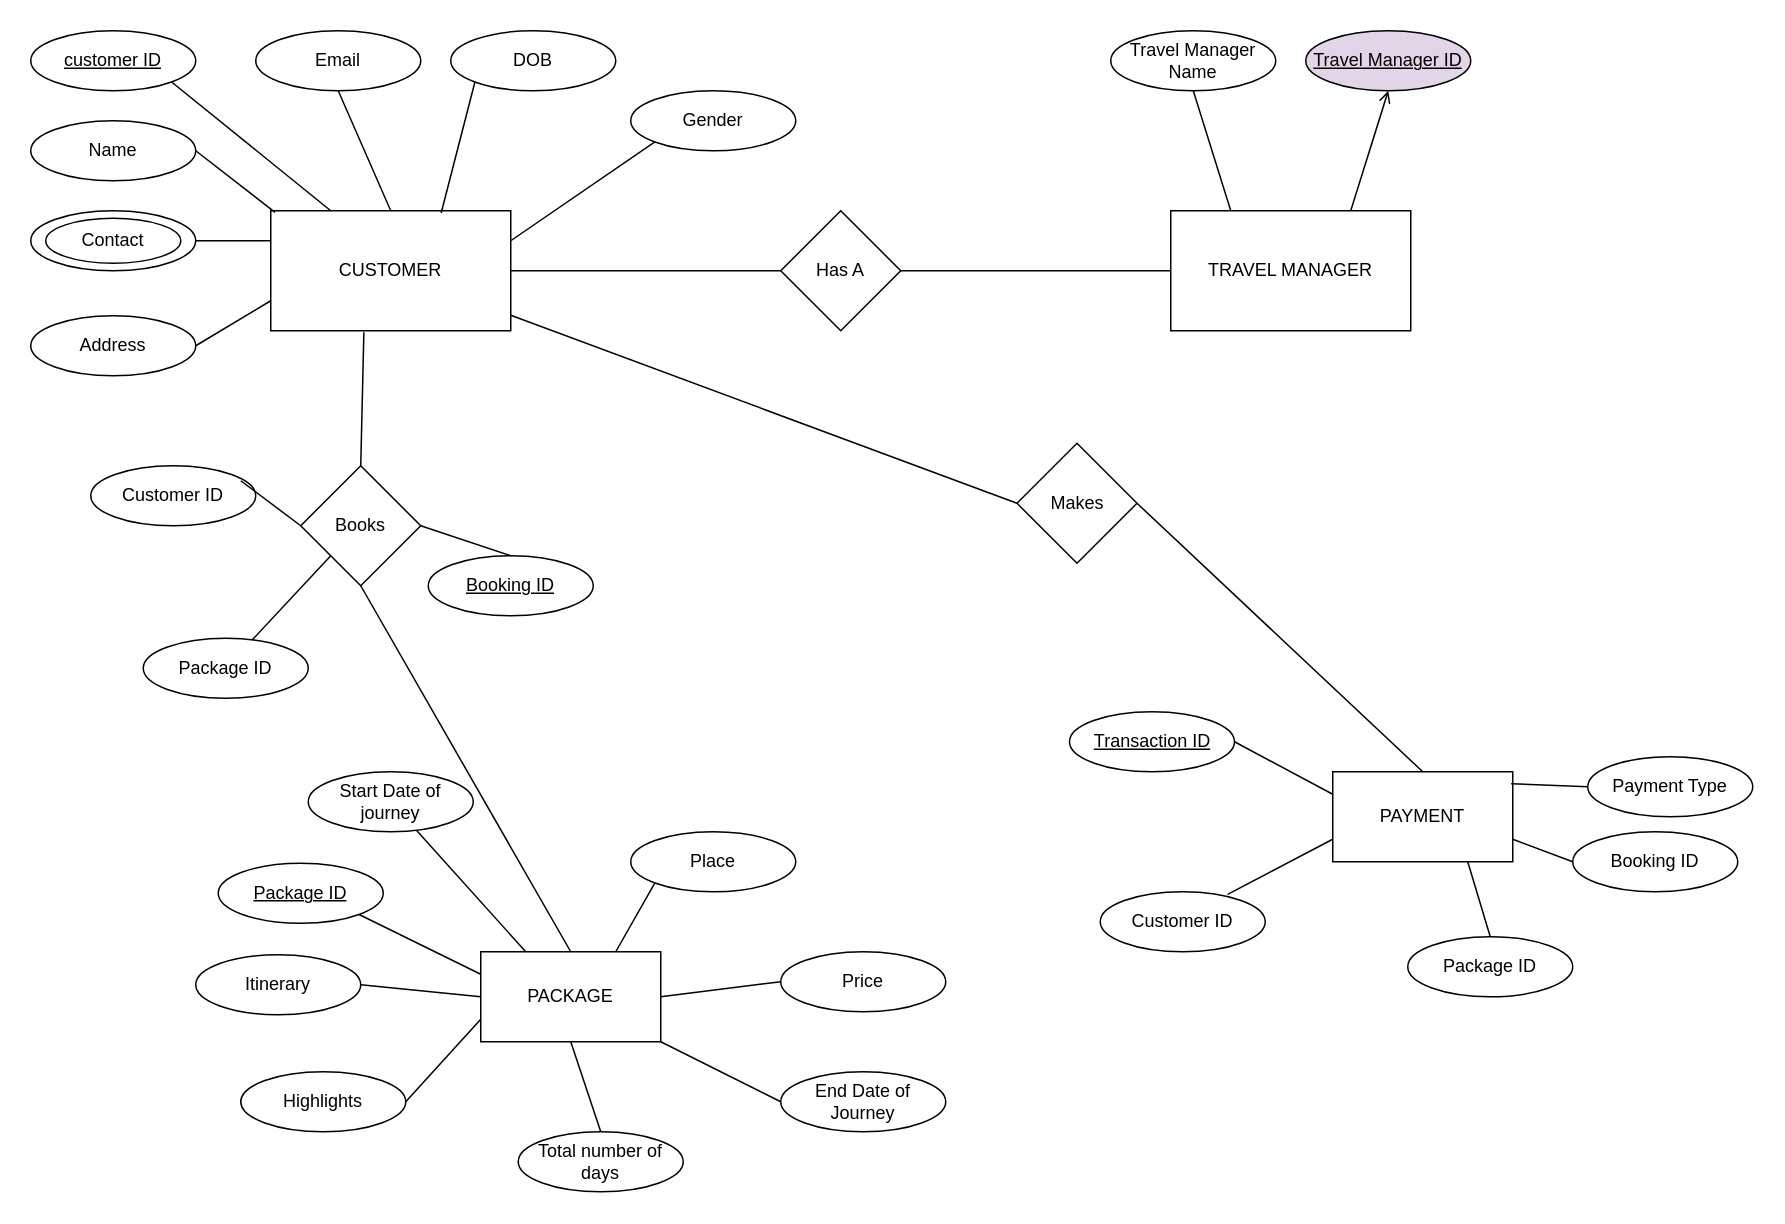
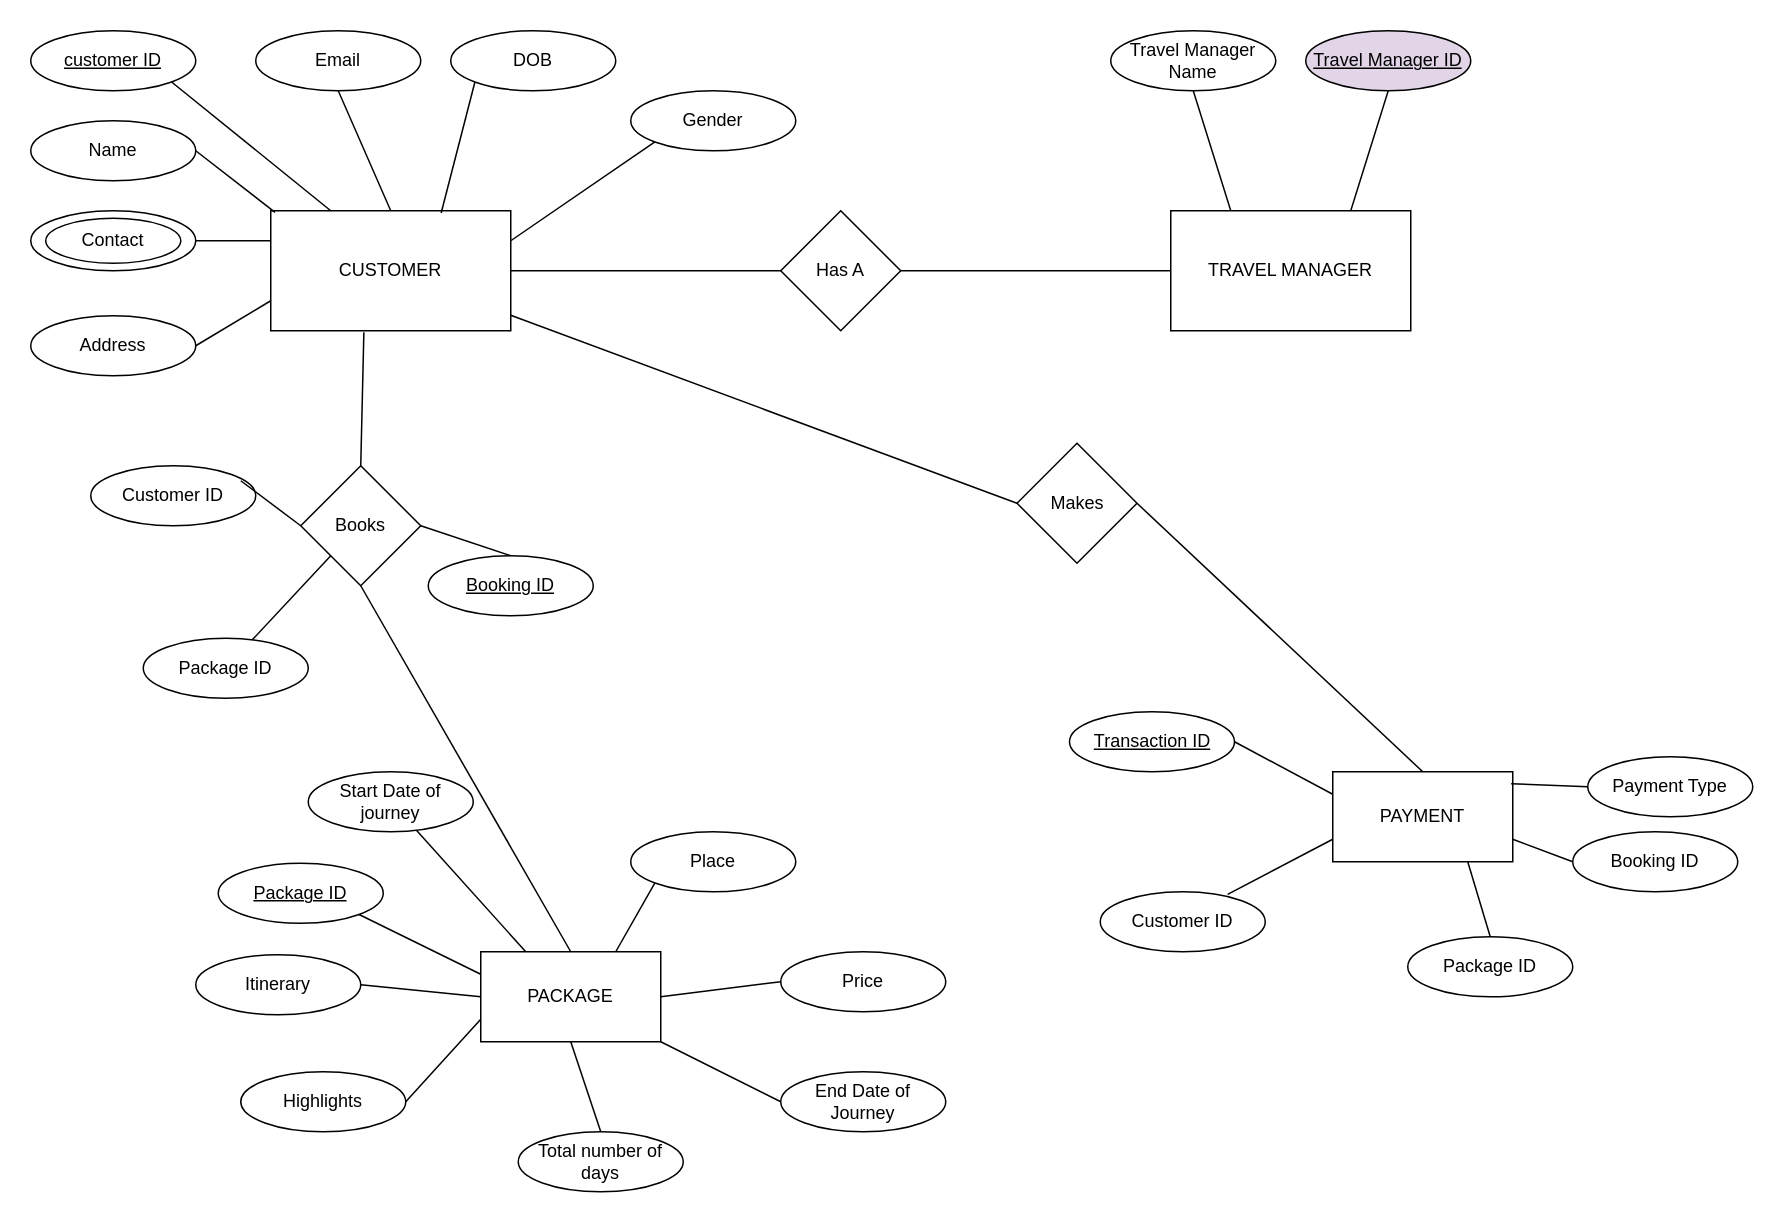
edge "TRAVEL MANAGER" -> "Travel Manager ID": arrowhead open -> none
